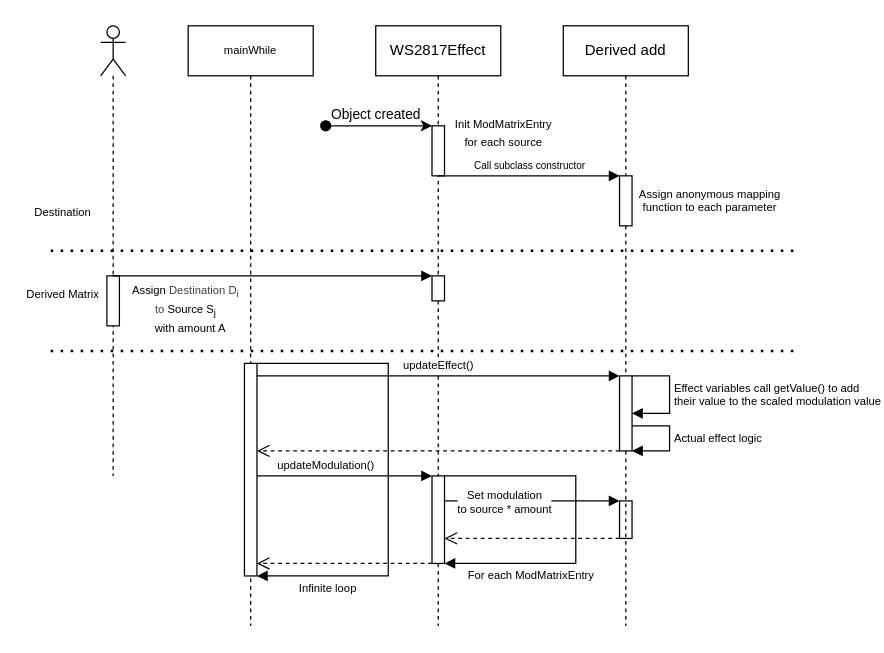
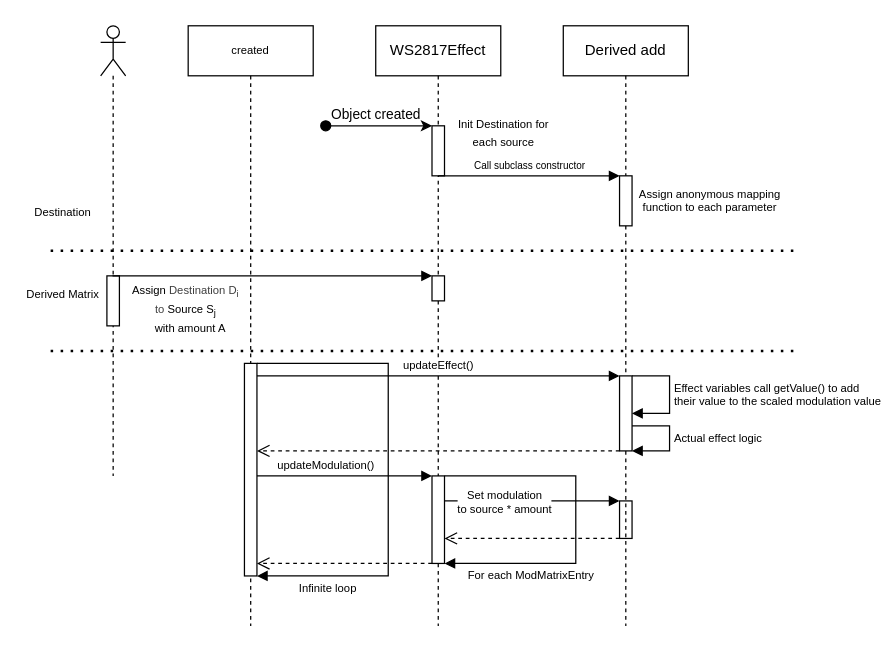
node "mainWhile": label "mainWhile" -> "created"
node "Init ModMatrixEntry for each source": label "Init ModMatrixEntry for each source" -> "Init Destination for each source"
